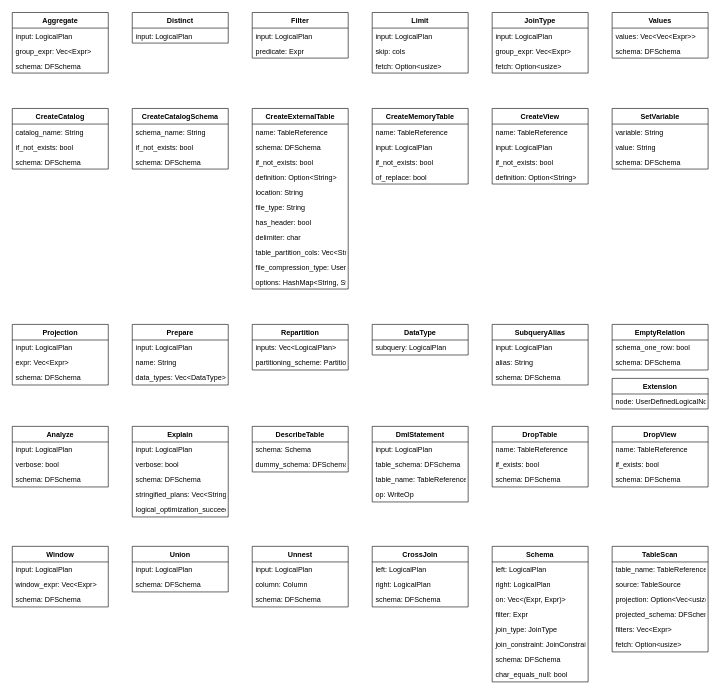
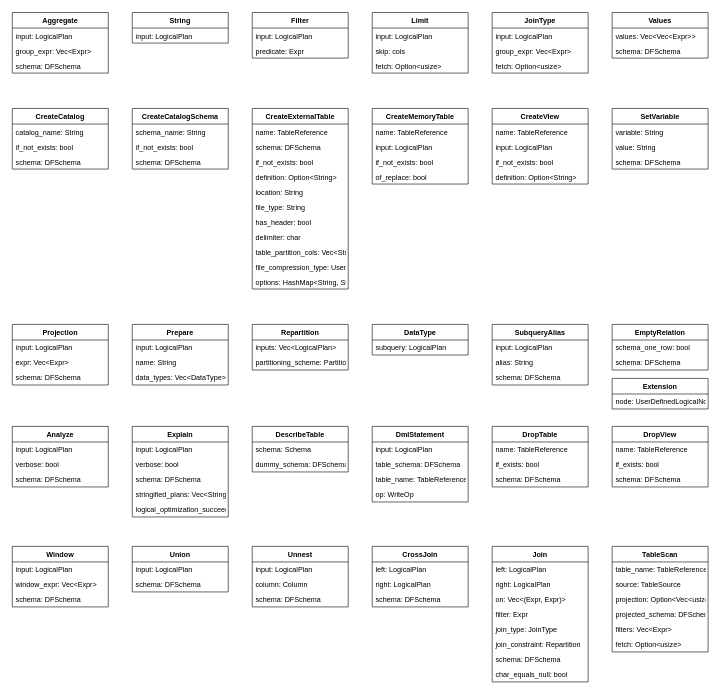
node "Distinct": label "Distinct" -> "String"
node "Schema": label "Schema" -> "Join"
node "join_constraint: JoinConstraint": label "join_constraint: JoinConstraint" -> "join_constraint: Repartition"
